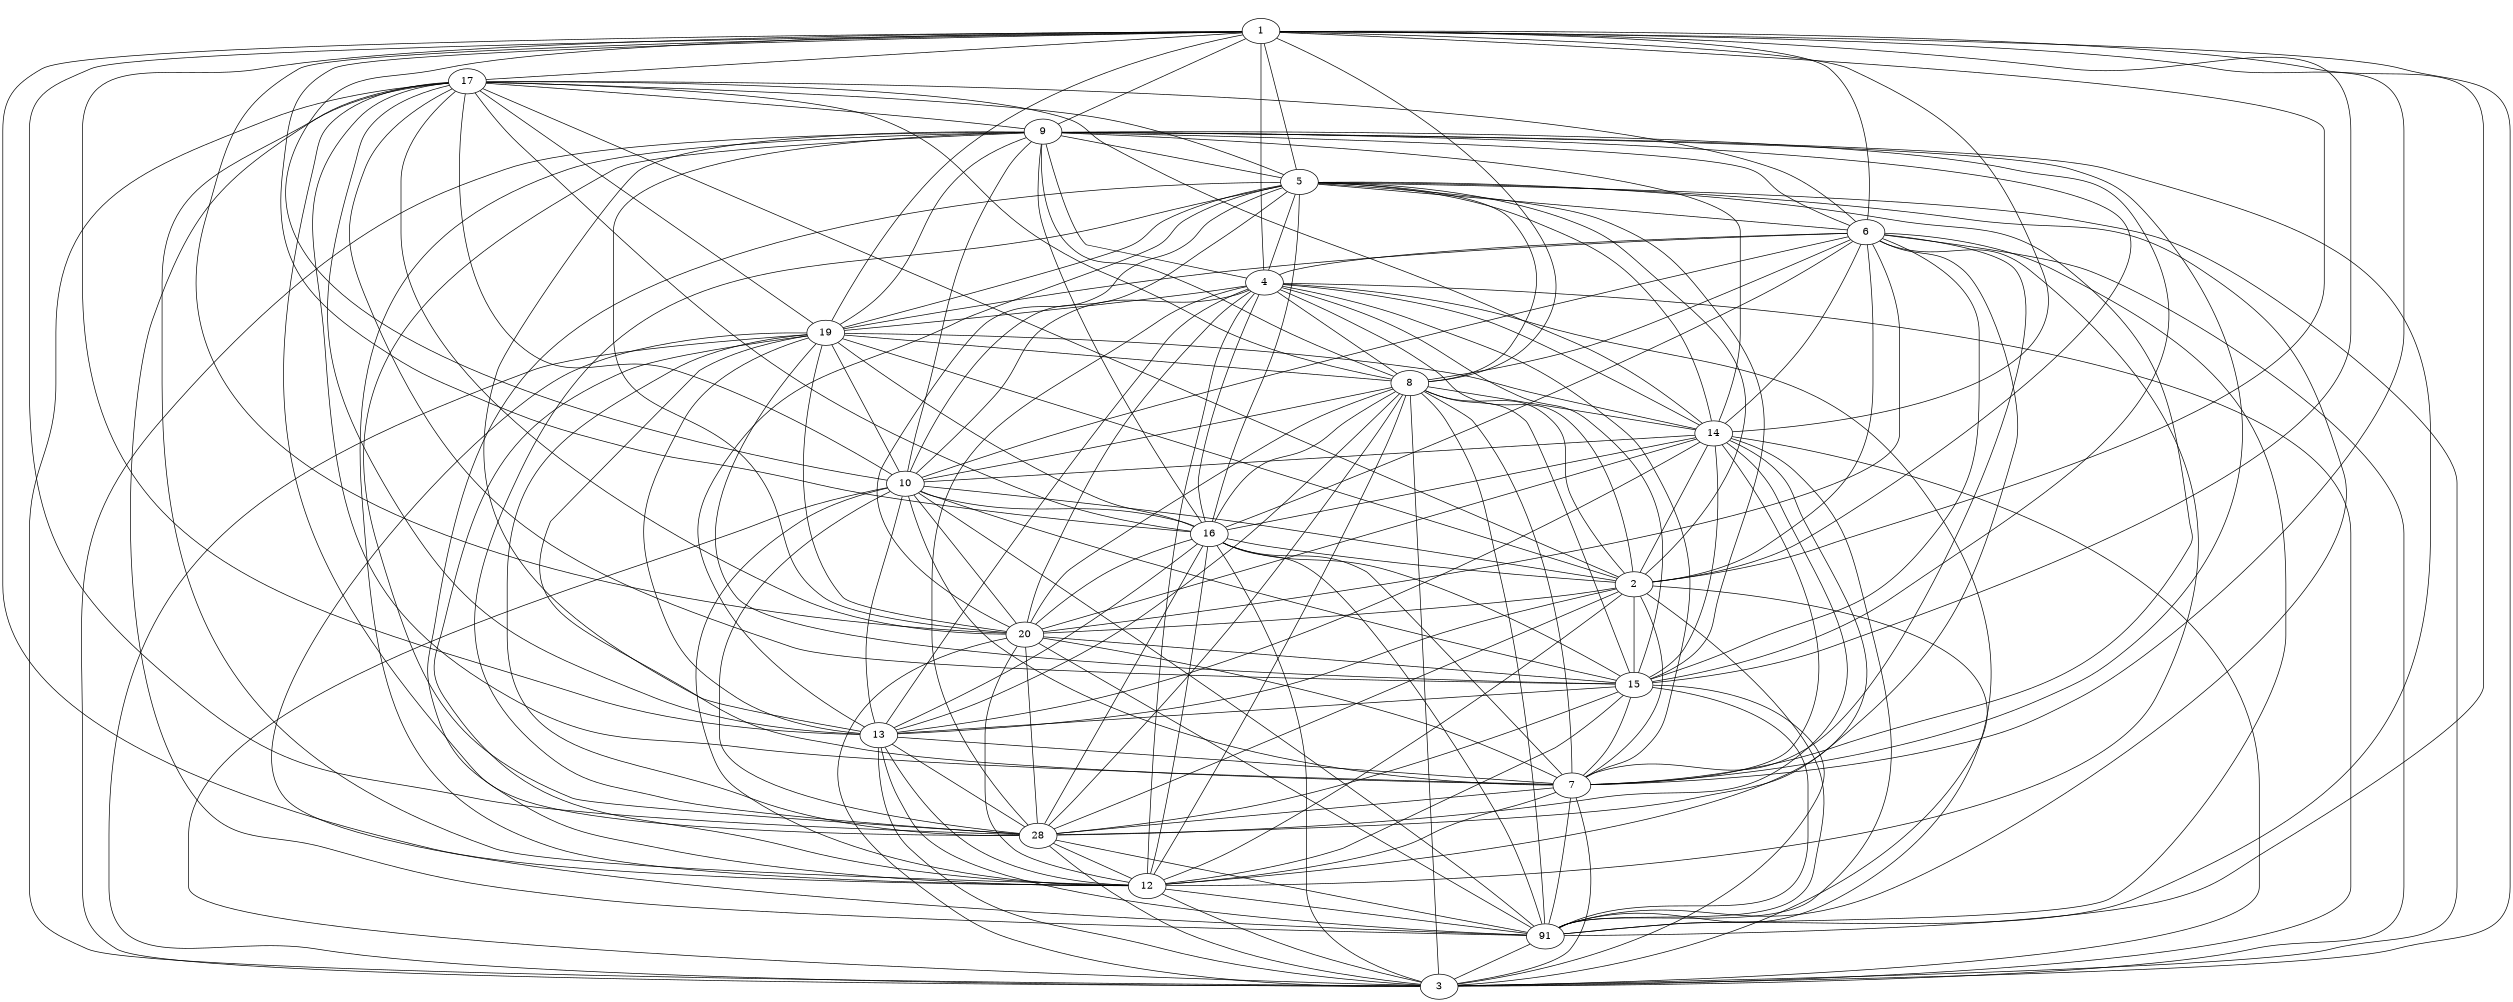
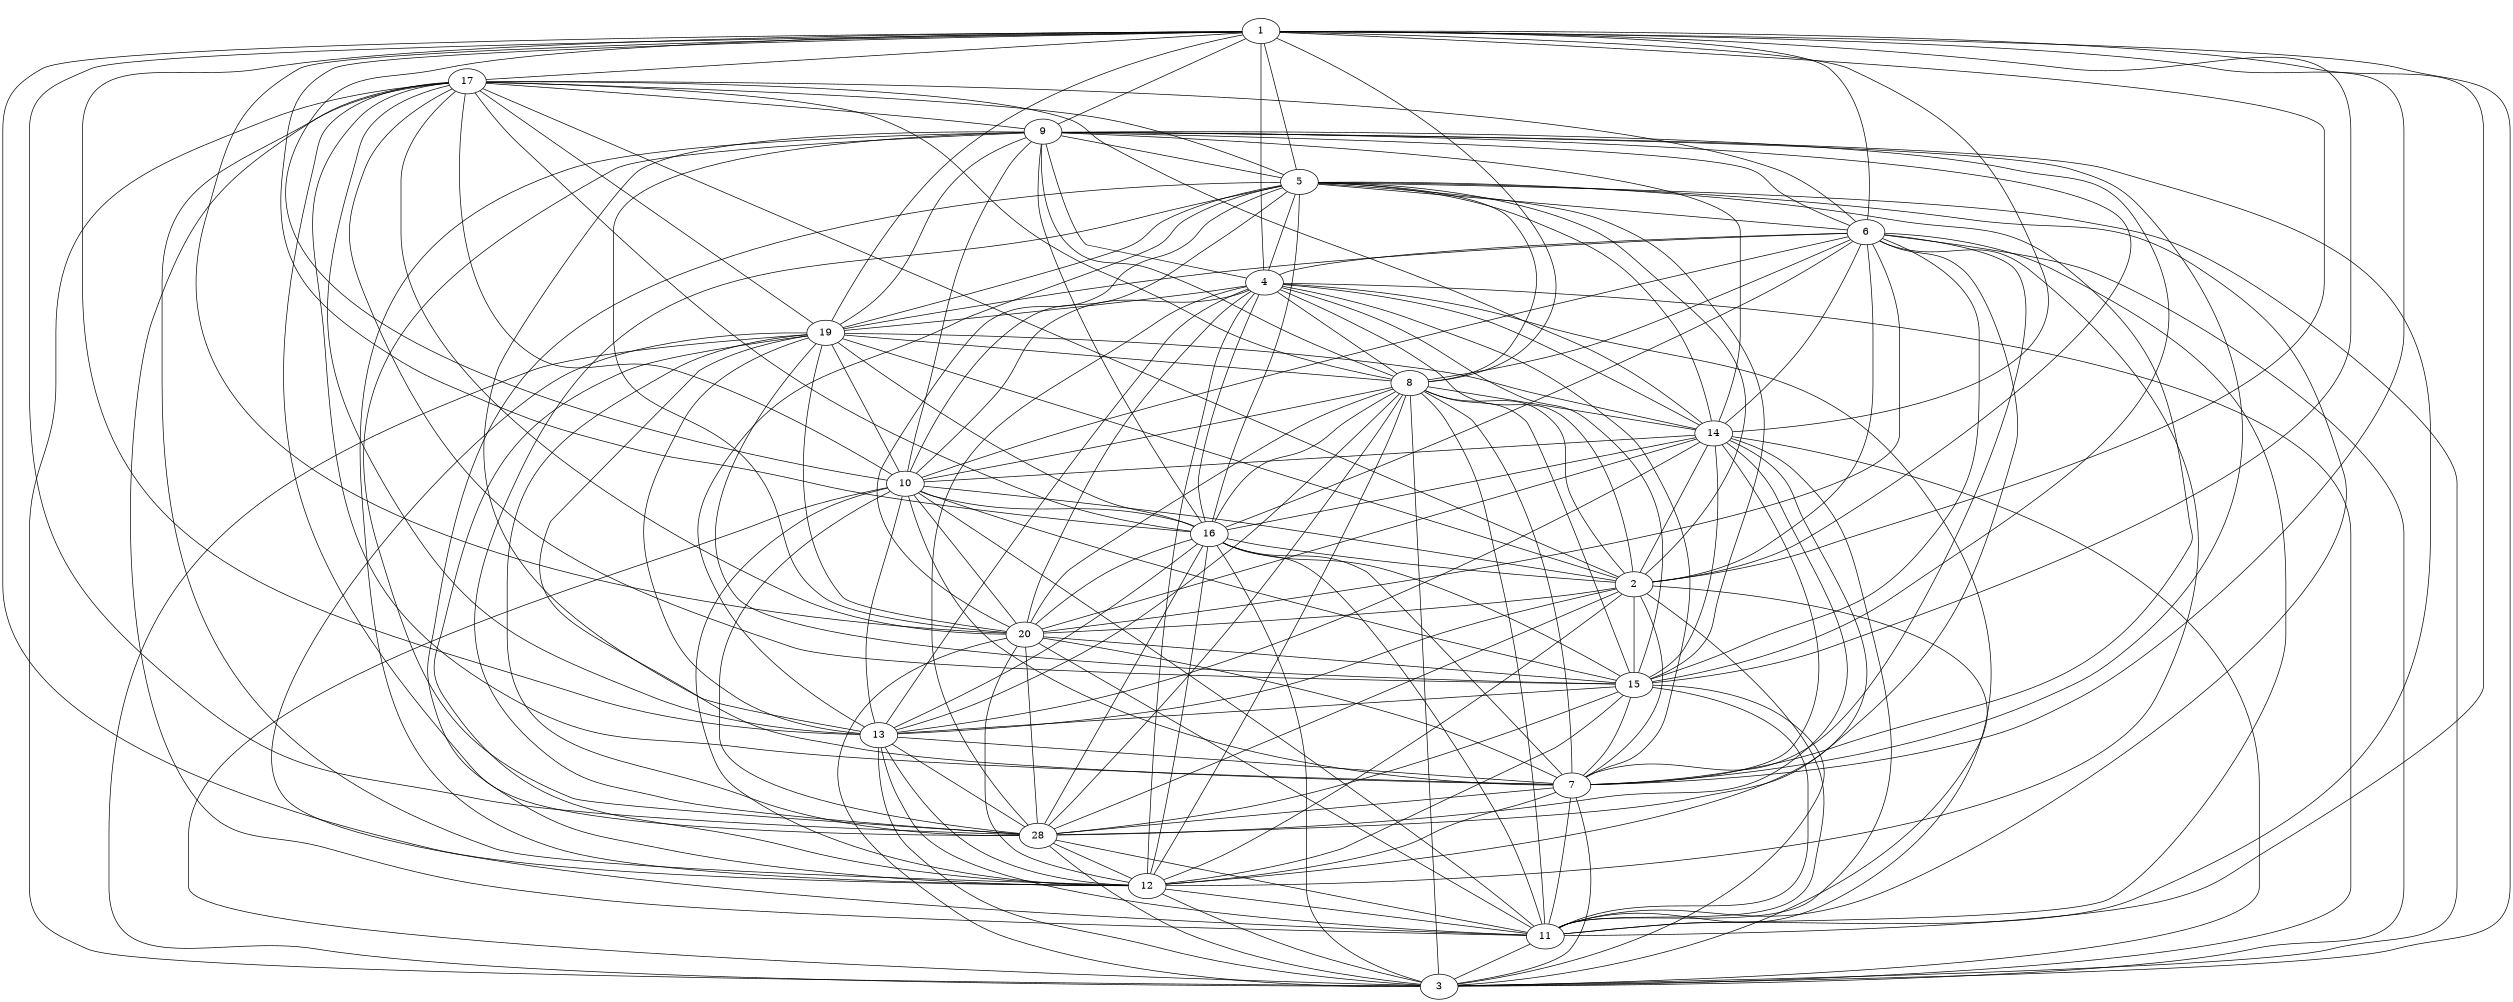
edge "9" -- "3": removed
node "91": label "91" -> "11"
